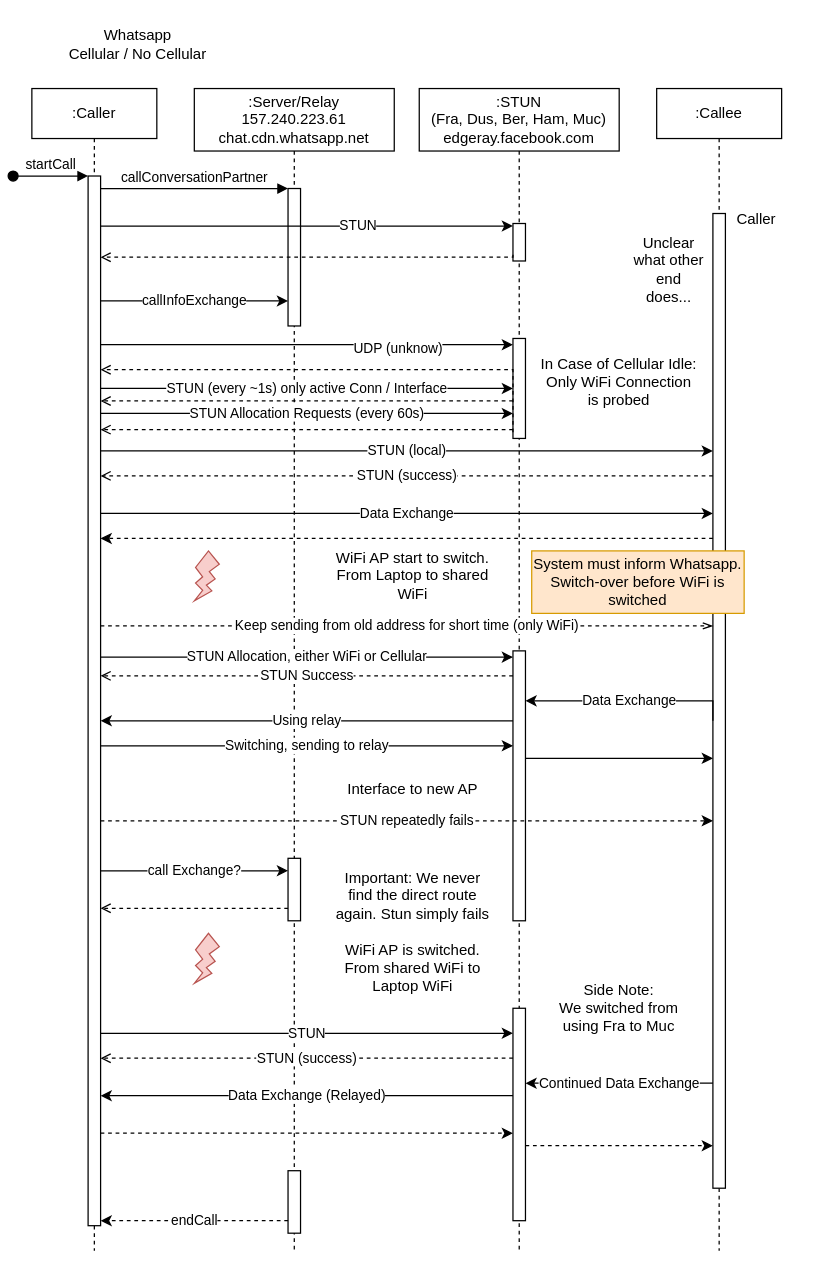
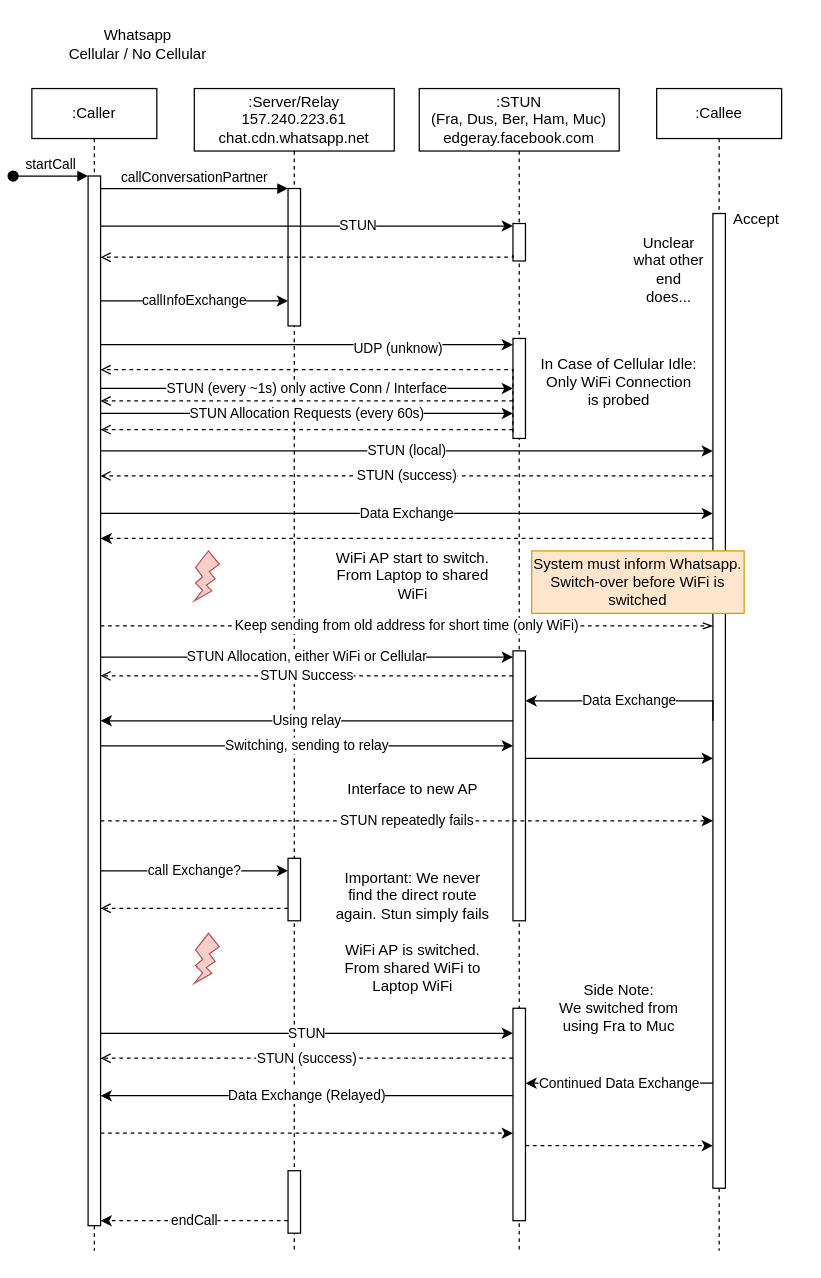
node "Caller": label "Caller" -> "Accept"
